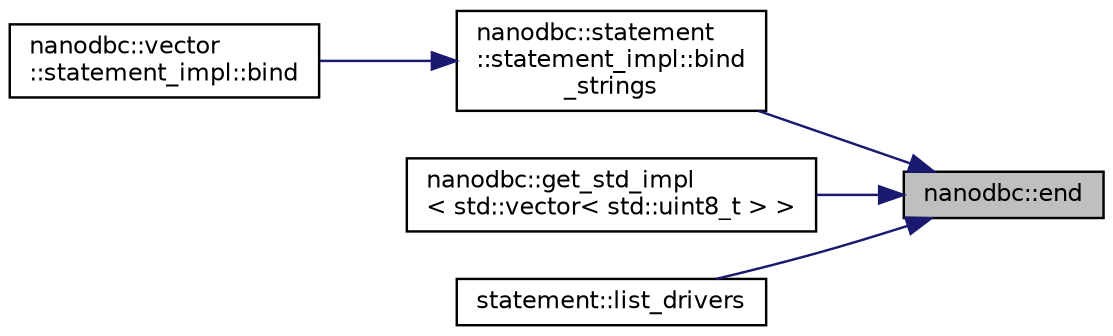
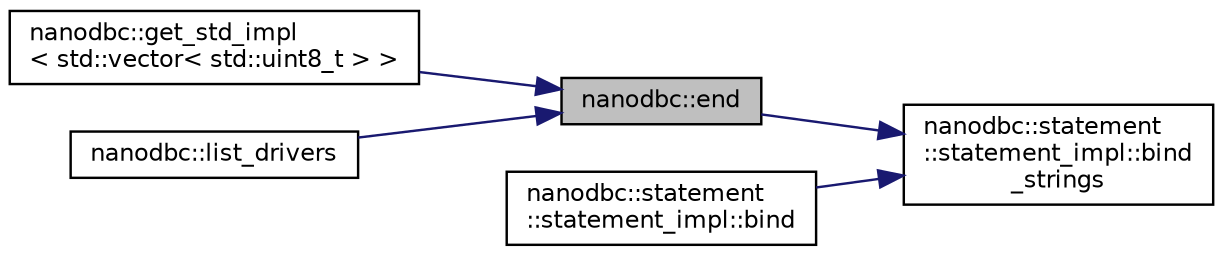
node "nanodbc::vector ::statement_impl::bind": label "nanodbc::vector ::statement_impl::bind" -> "nanodbc::statement ::statement_impl::bind"
edge "nanodbc::statement ::statement_impl::bind _strings" -> "nanodbc::end": reversed
node "statement::list_drivers": label "statement::list_drivers" -> "nanodbc::list_drivers"
